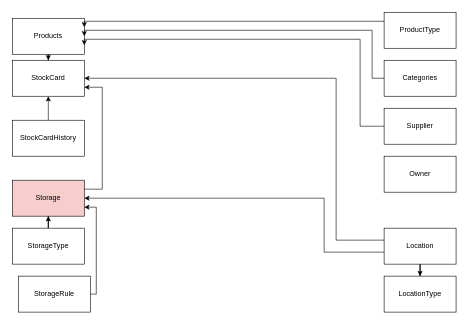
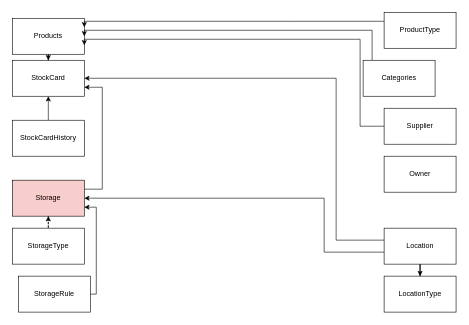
node "Categories": moved (420, 78) -> (399, 78)
edge "StorageType" -> "Storage": style solid -> dashed
